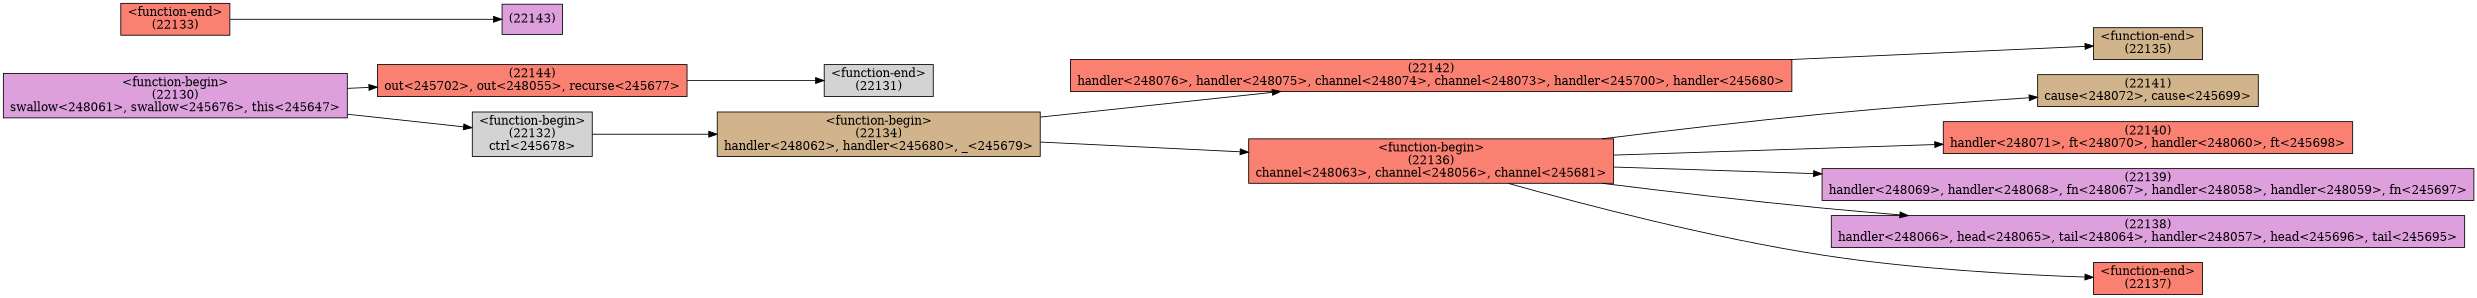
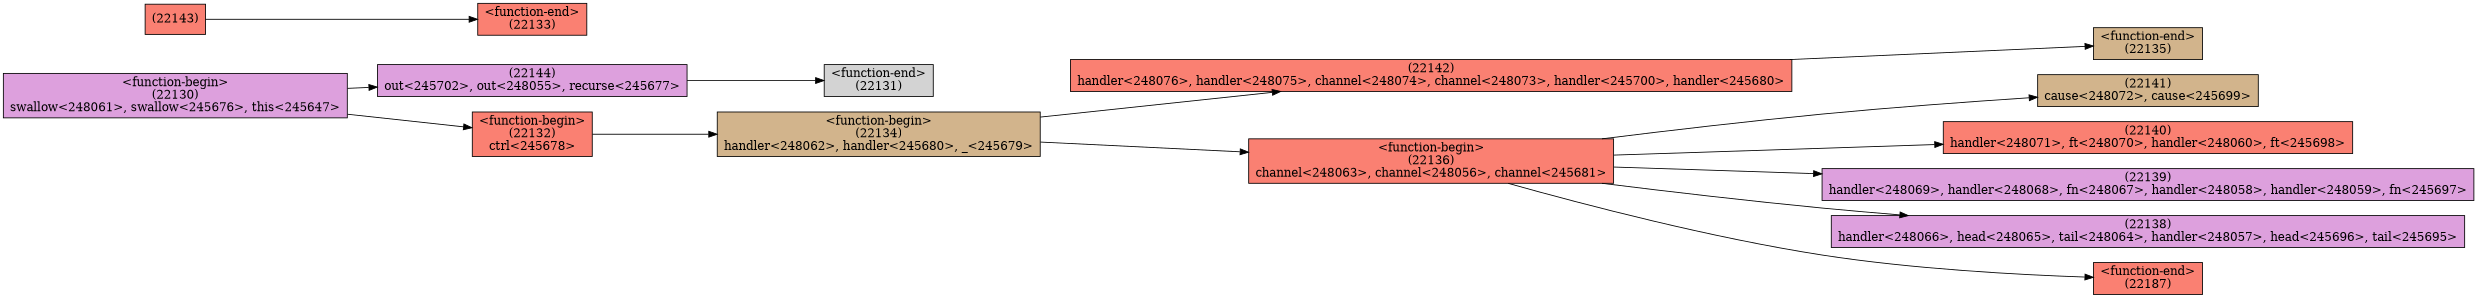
edge "<function-end> (22133)" -> "(22143)": reversed
node "(22143)": fillcolor plum -> salmon
node "(22144) out<245702>, out<248055>, recurse<245677>": fillcolor salmon -> plum
node "<function-begin> (22132) ctrl<245678>": fillcolor lightgrey -> salmon
node "<function-end> (22137)": label "<function-end> (22137)" -> "<function-end> (22187)"
